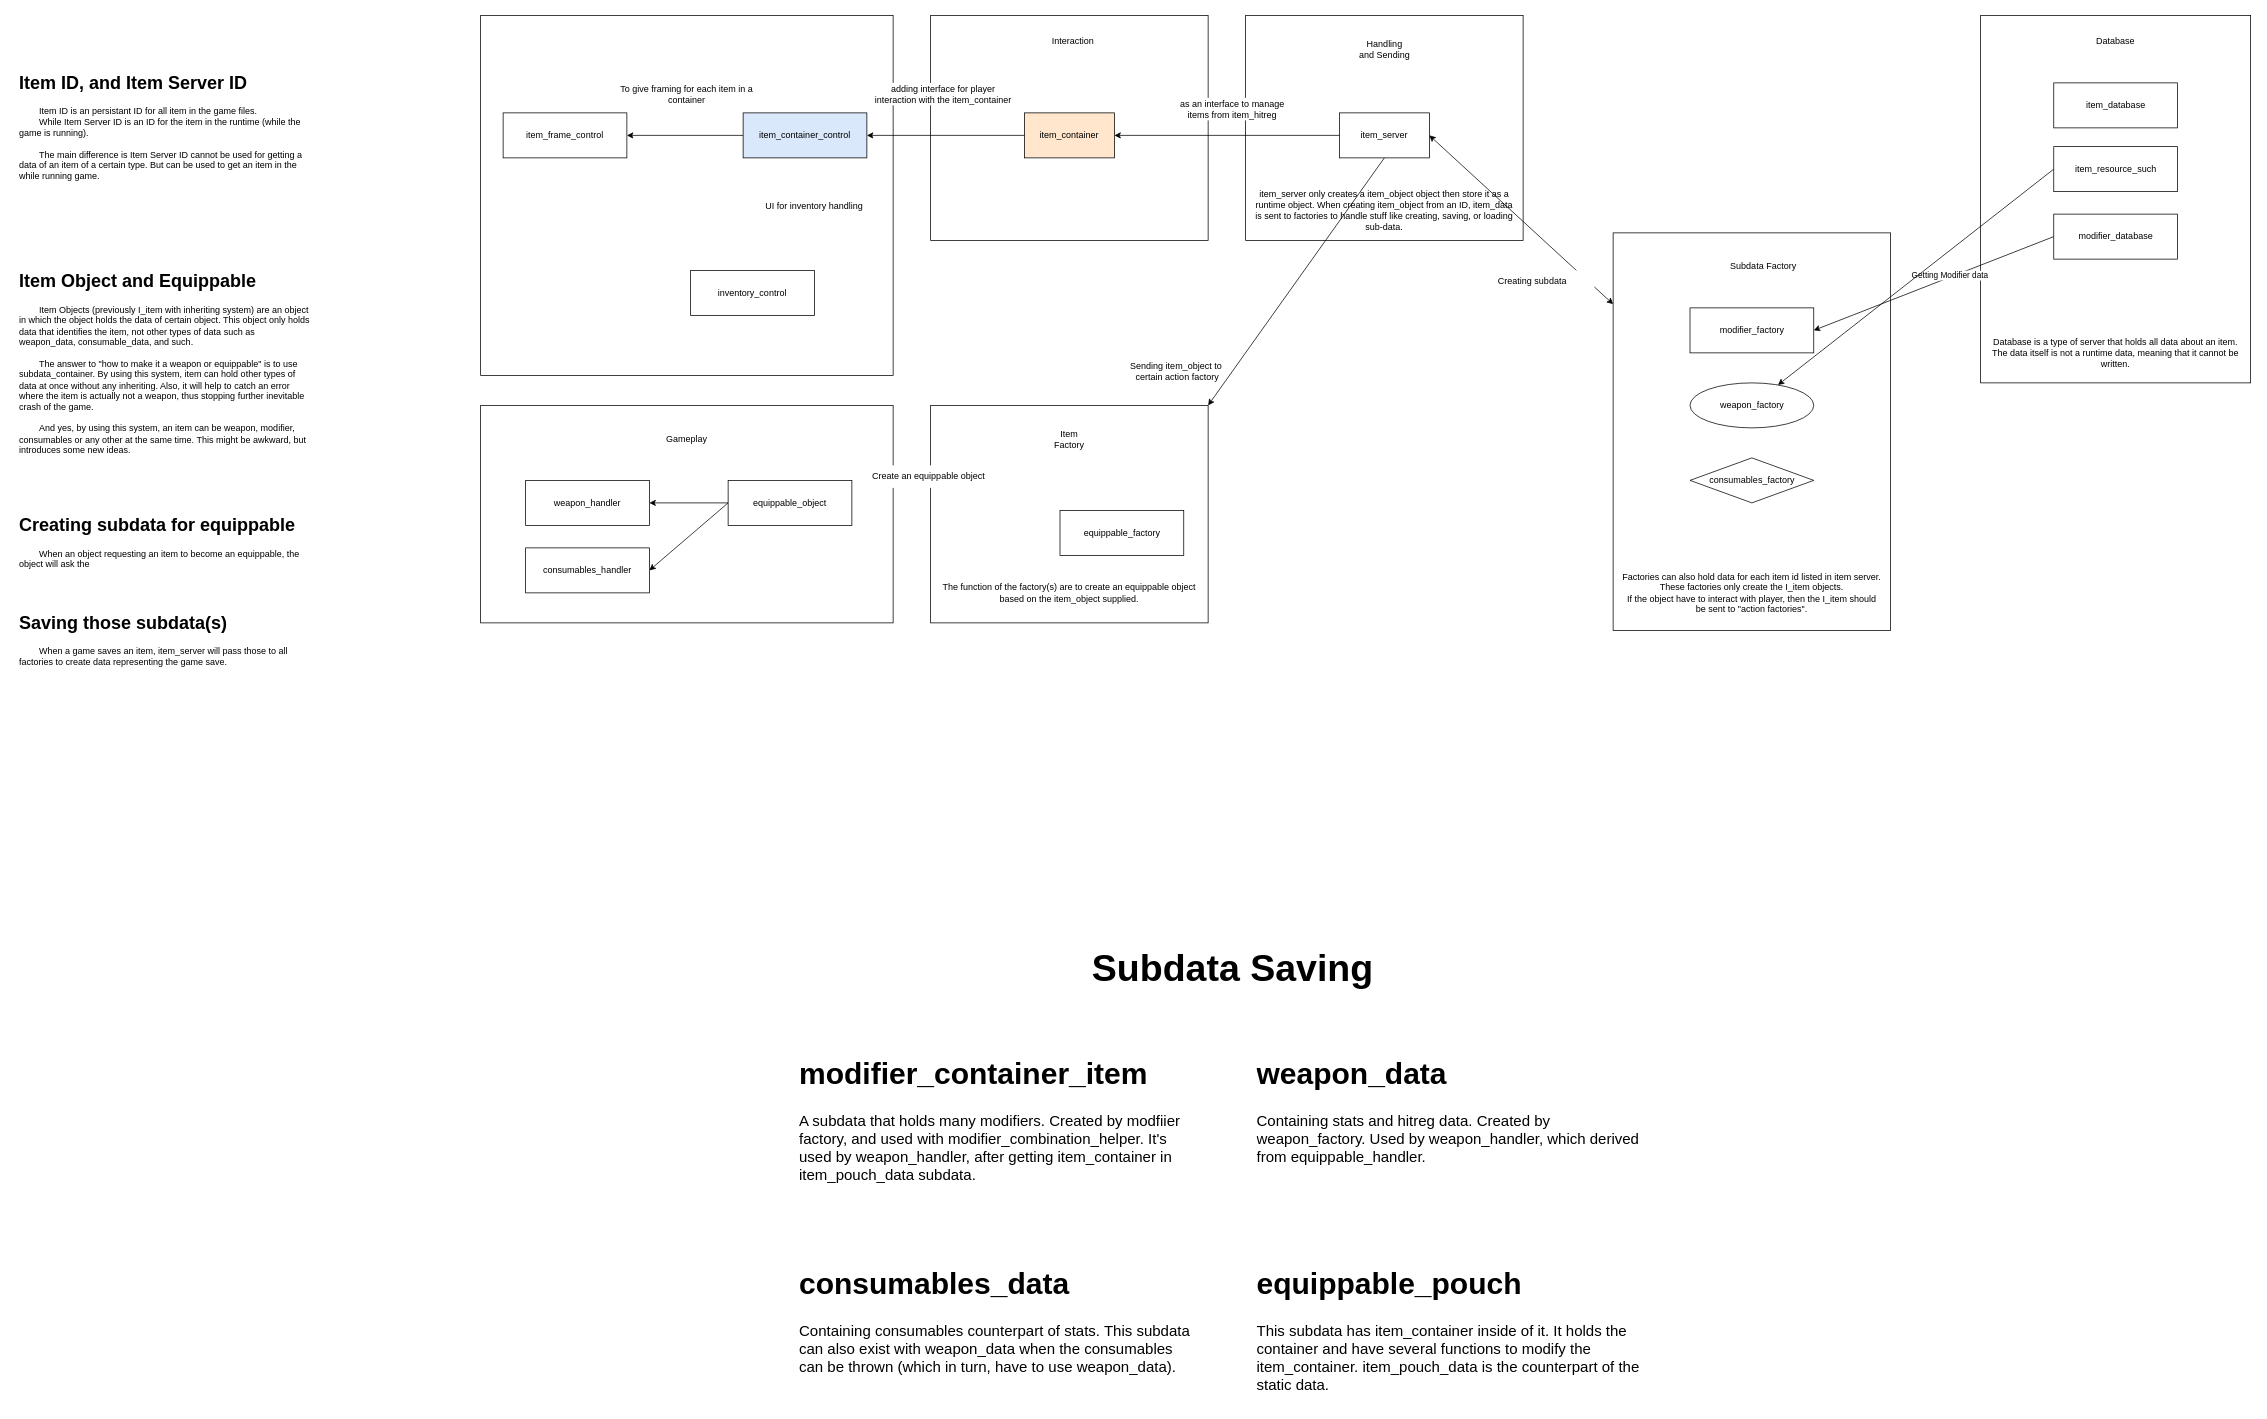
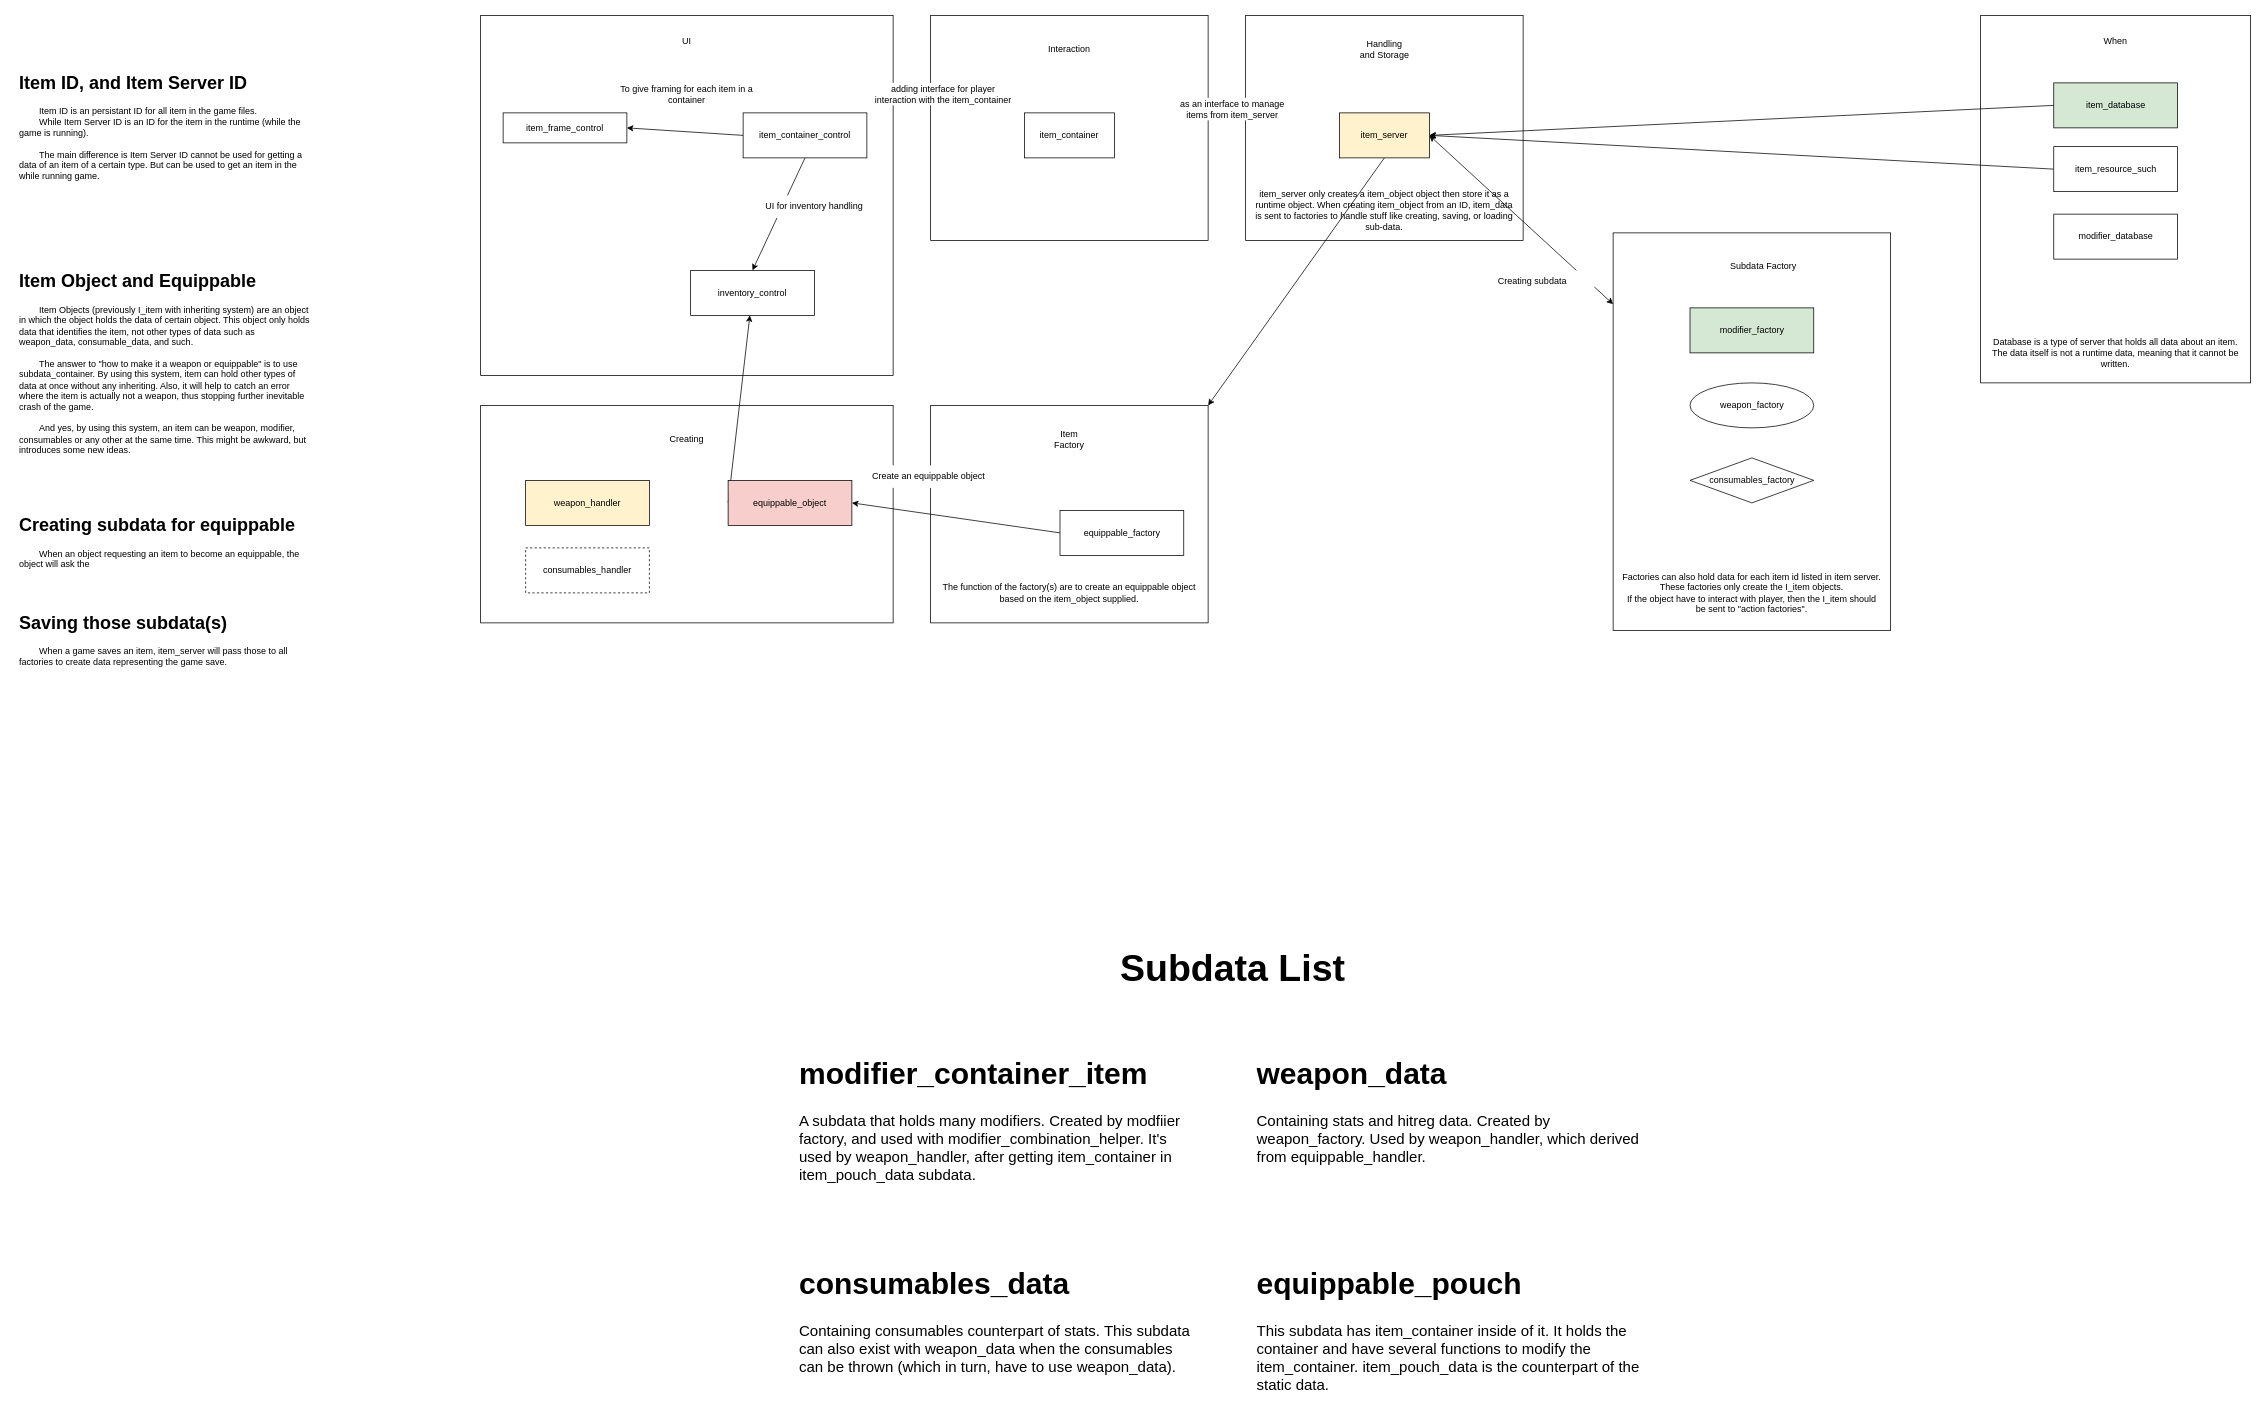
node "UI": added
node "Interaction": moved (1073, 42) -> (1069, 49)
node "Database": label "Database" -> "When"
node "Handling and Sending": label "Handling and Sending" -> "Handling and Storage"
node "item_database": fillcolor #ffffff -> #d5e8d4
node "as an interface to manage items from item_hitreg": label "as an interface to manage items from item_hitreg" -> "as an interface to manage items from item_server"
edge "item_database" -> "item_server": added
node "item_frame_control": size 124x45 -> 124x30
node "item_container_control": fillcolor #dae8fc -> #ffffff
edge "item_container" -> "item_container_control": removed
node "item_container": fillcolor #ffe6cc -> #ffffff
edge "item_server" -> "item_container": removed
node "item_server": fillcolor #ffffff -> #fff2cc
edge "item_container_control" -> "inventory_control": added
edge "modifier_database" -> "modifier_factory": removed, label "Getting Modifier data"
edge "item_resource_such" -> "weapon_factory": now "item_resource_such" -> "item_server"
node "modifier_factory": fillcolor #ffffff -> #d5e8d4
node "Sending item_object to certain action factory": removed
node "Gameplay": label "Gameplay" -> "Creating"
node "weapon_handler": fillcolor #ffffff -> #fff2cc
edge "equippable_object" -> "weapon_handler": removed
node "equippable_object": fillcolor #ffffff -> #f8cecc
edge "equippable_factory" -> "equippable_object": added
edge "equippable_object" -> "consumables_handler": now "equippable_object" -> "inventory_control"
node "consumables_handler": style solid -> dashed
node "Subdata Saving": label "Subdata Saving" -> "Subdata List"
